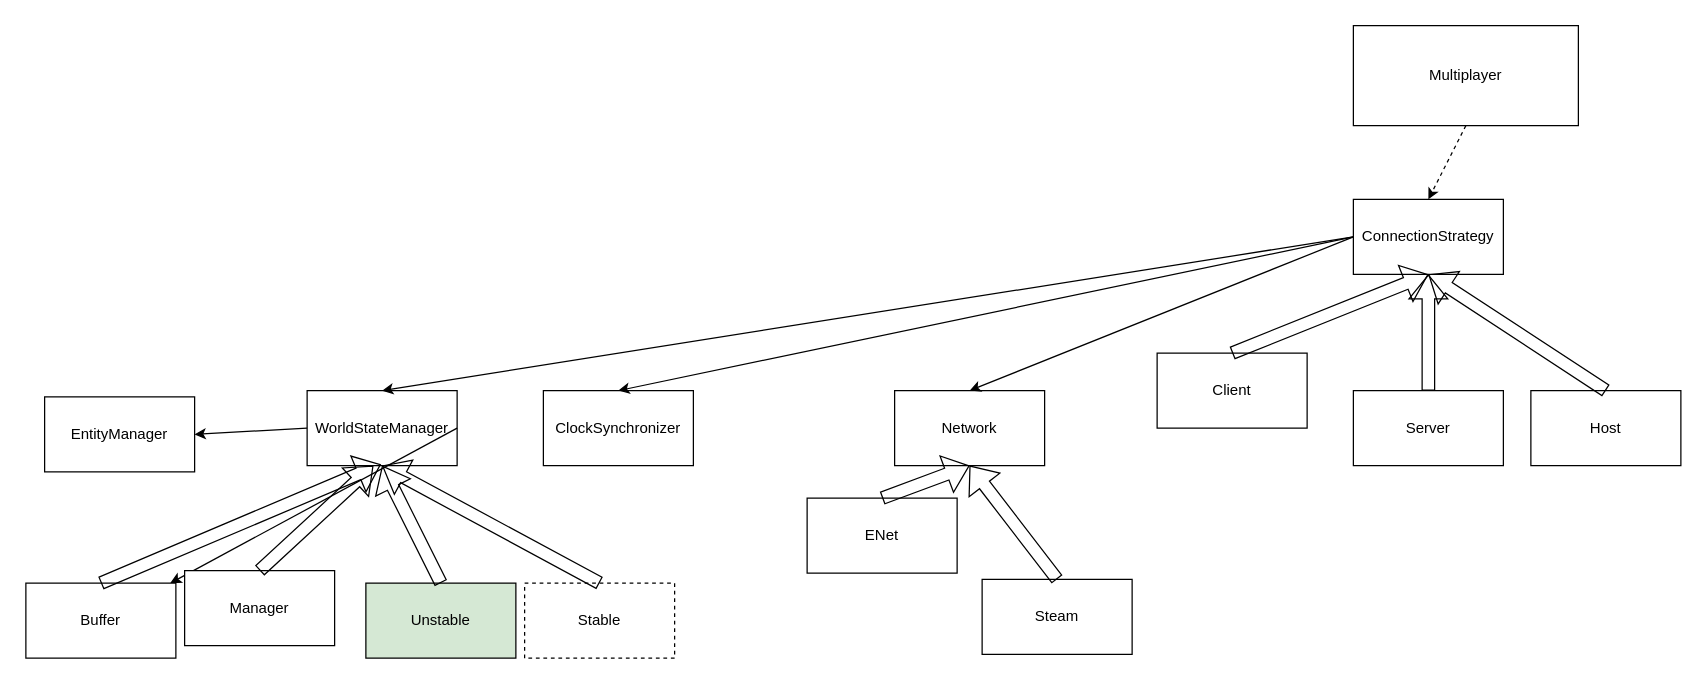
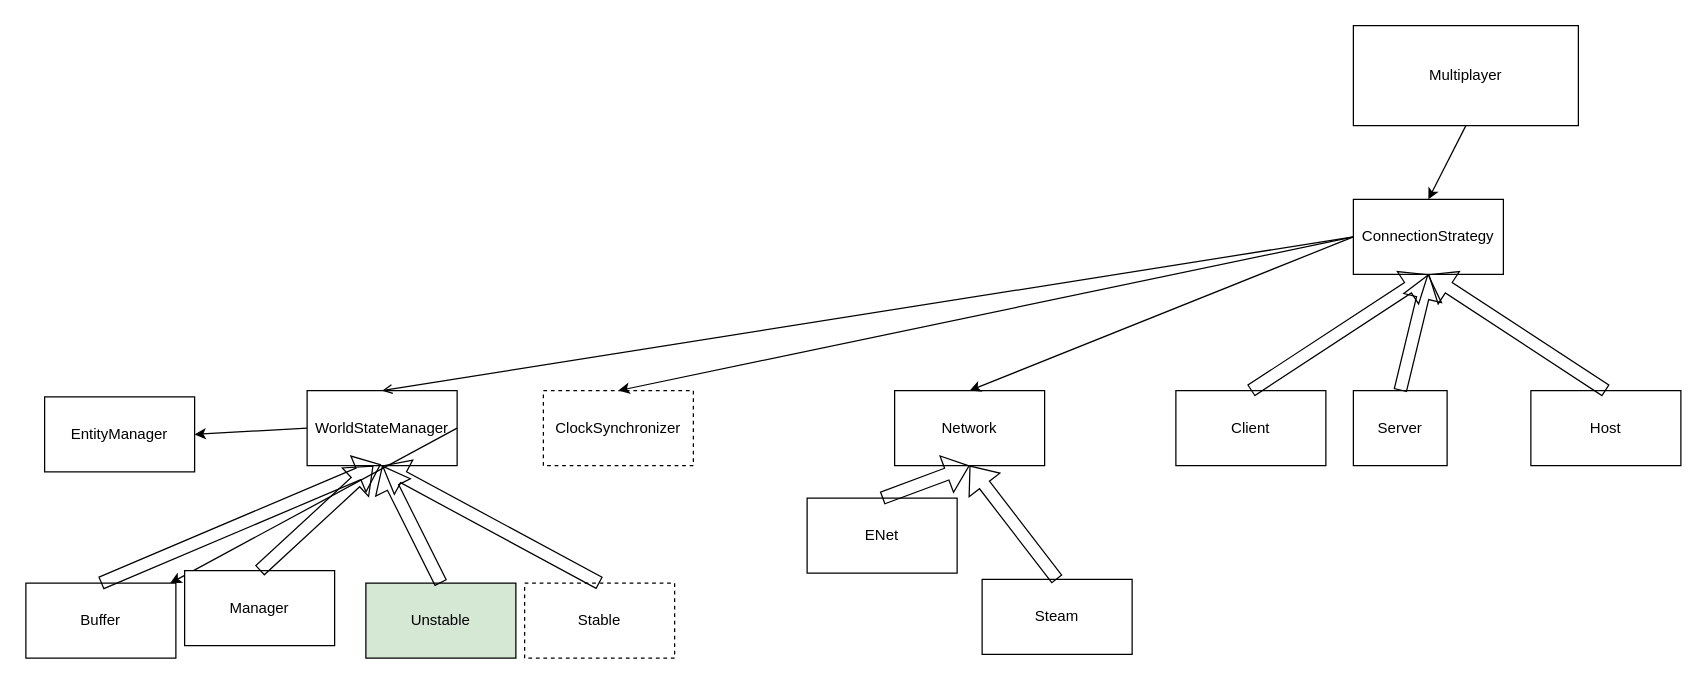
edge "Multiplayer" -> "ConnectionStrategy": style dashed -> solid
edge "ConnectionStrategy" -> "WorldStateManager": arrowhead classic -> open
node "Client": moved (1232, 391) -> (1251, 428)
node "ClockSynchronizer": style solid -> dashed
node "Server": size 150x75 -> 94x75
